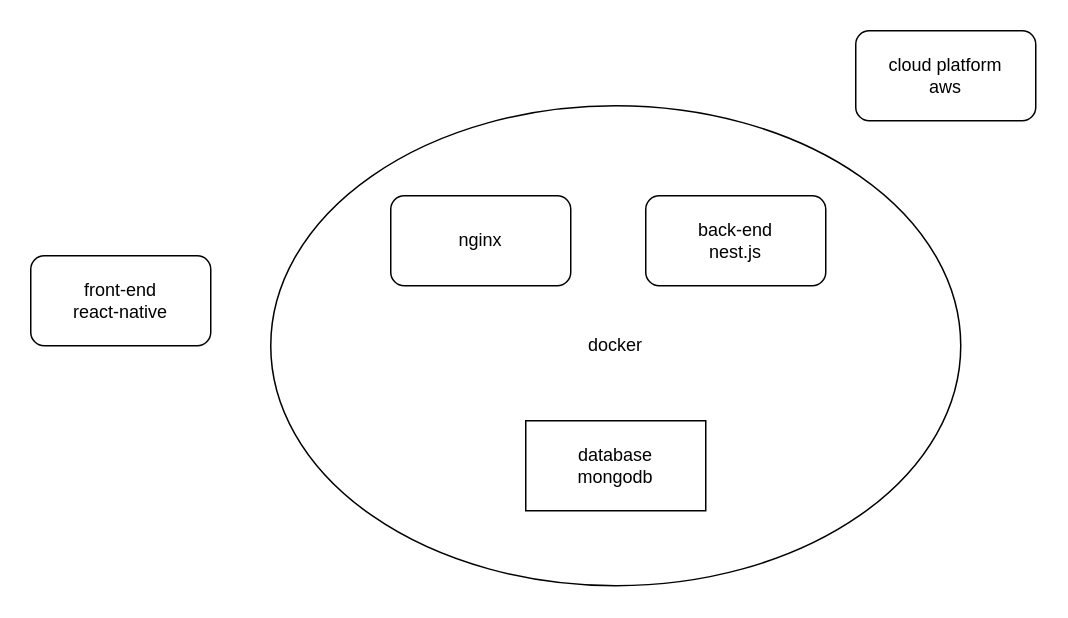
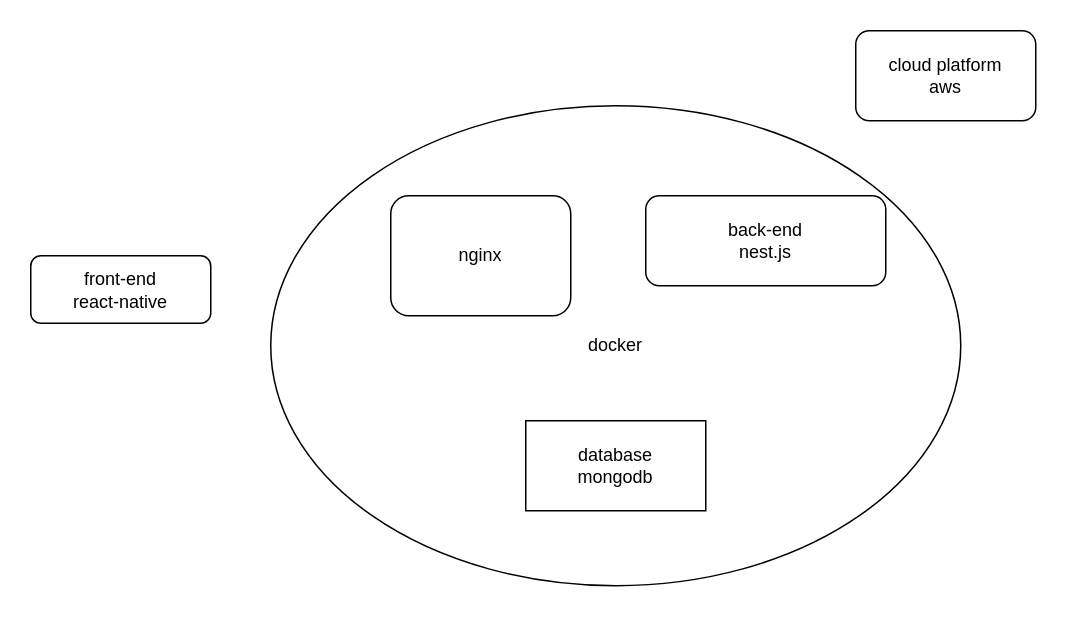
node "nginx": size 180x90 -> 180x120
node "back-end nest.js": size 180x90 -> 240x90
node "front-end react-native": size 180x90 -> 180x68
